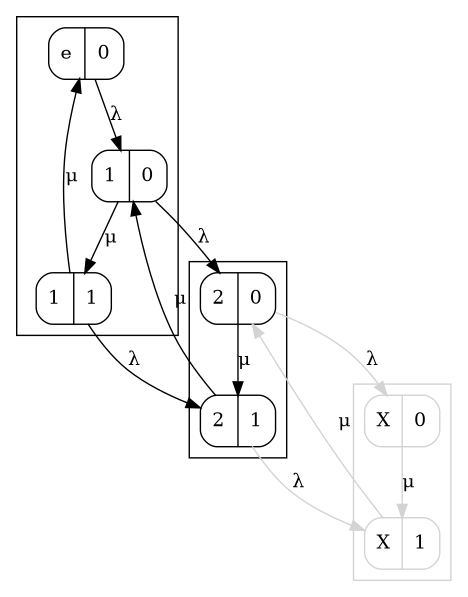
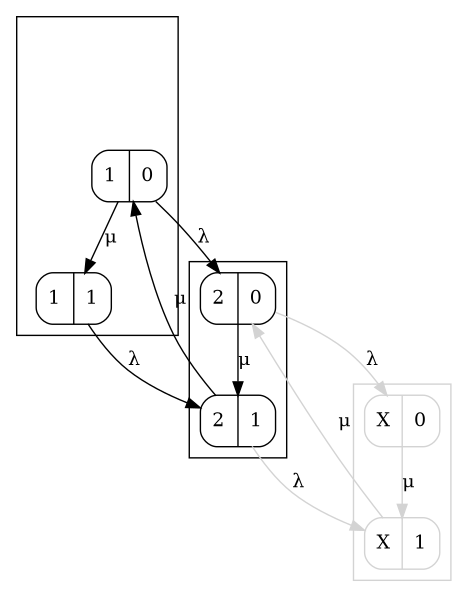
node "e": removed
